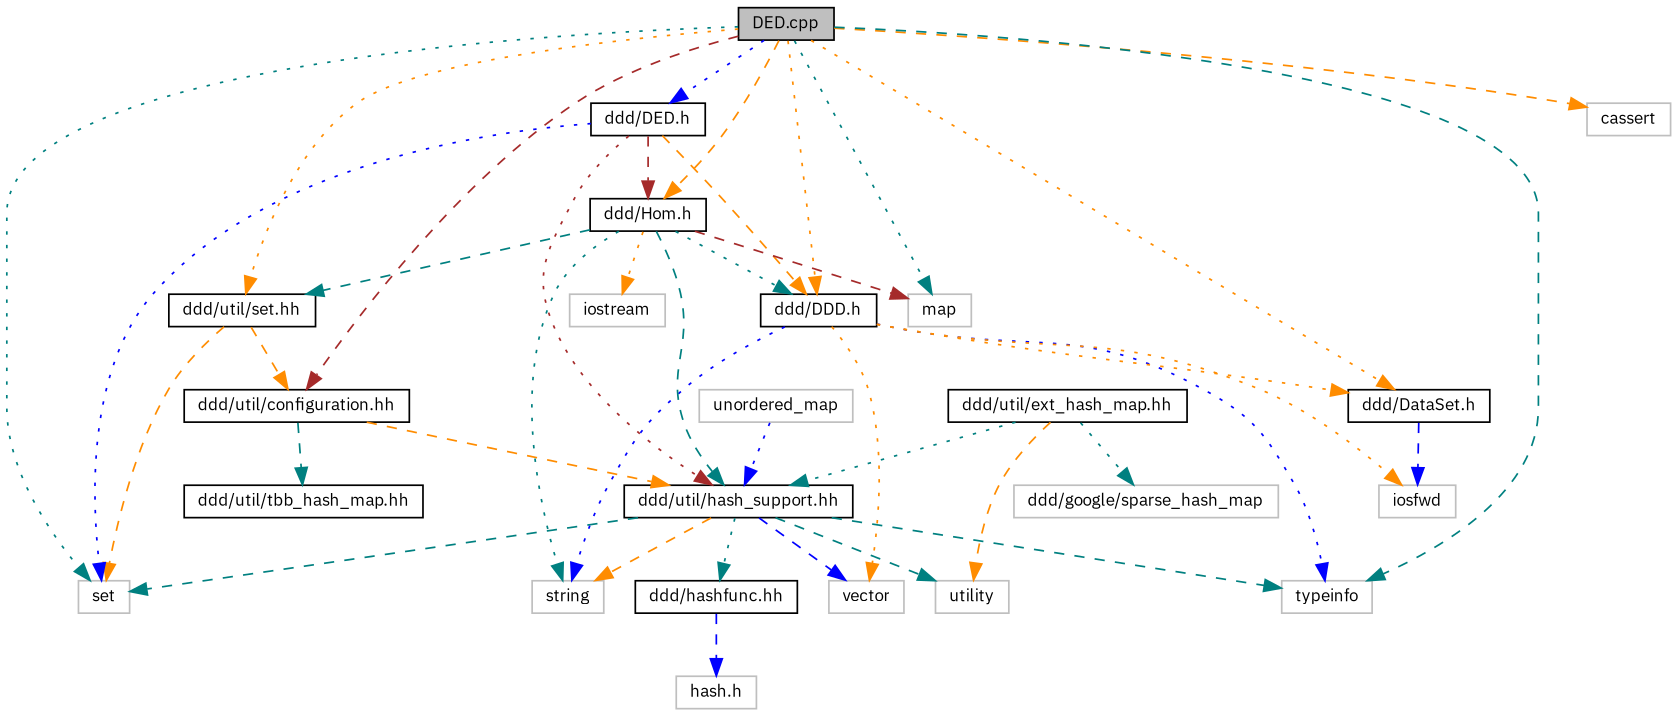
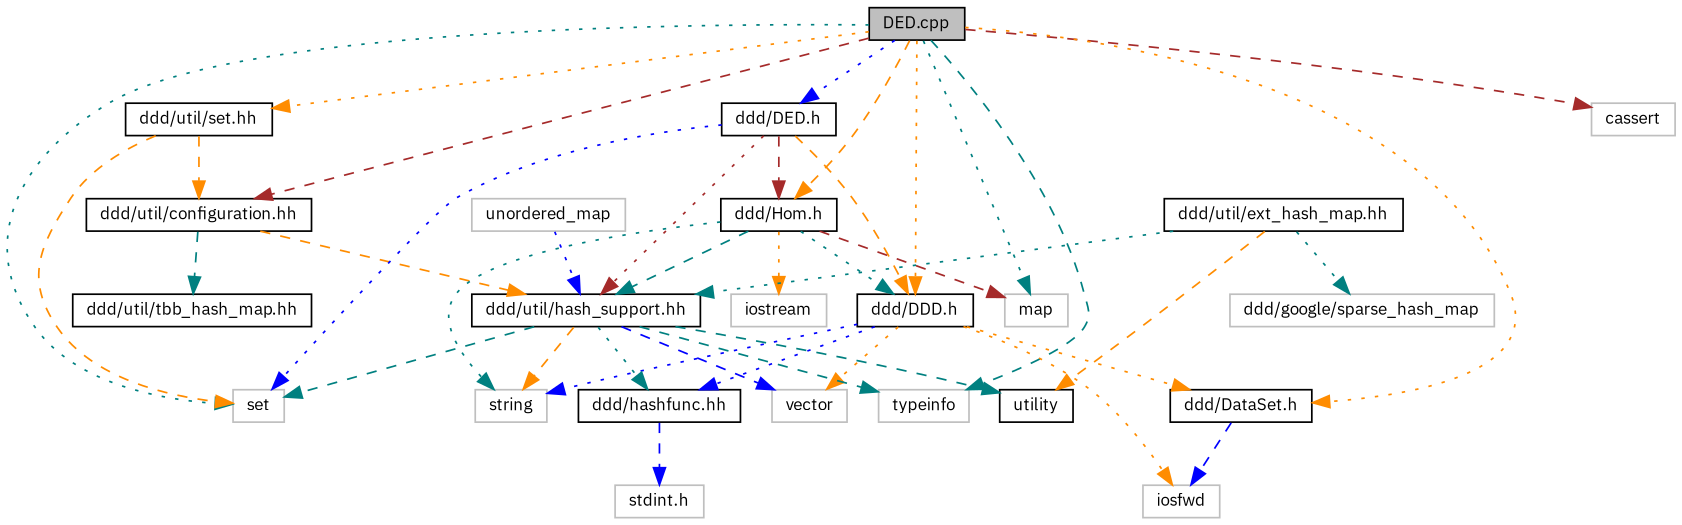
edge "DED.cpp" -> "cassert": color darkorange -> brown
edge "ddd/Hom.h" -> "ddd/util/set.hh": removed
edge "ddd/DDD.h" -> "typeinfo": now "ddd/DDD.h" -> "ddd/hashfunc.hh"
node "utility": color grey75 -> black
node "hash.h": label "hash.h" -> "stdint.h"
